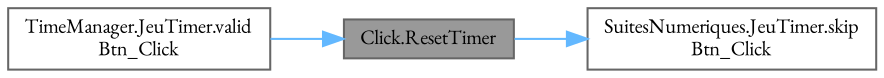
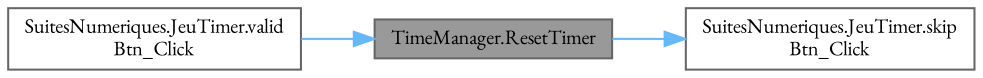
node "TimeManager.JeuTimer.valid Btn_Click": label "TimeManager.JeuTimer.valid Btn_Click" -> "SuitesNumeriques.JeuTimer.valid Btn_Click"
node "Click.ResetTimer": label "Click.ResetTimer" -> "TimeManager.ResetTimer"
